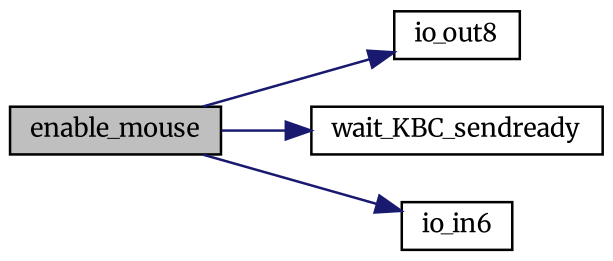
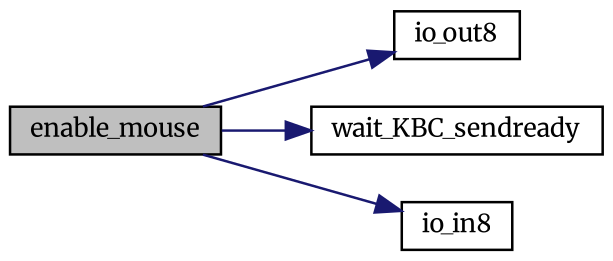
node "io_in6": label "io_in6" -> "io_in8"
